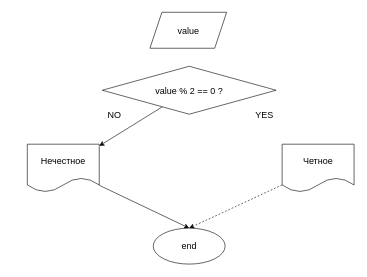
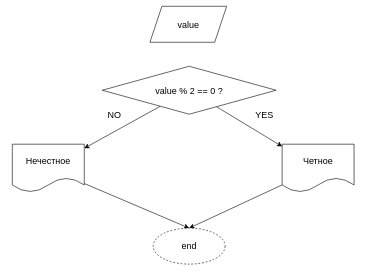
node "value": moved (188, 30) -> (188, 24)
edge "value % 2 == 0 ?" -> "Четное": added
node "Нечестное": moved (63, 168) -> (48, 168)
edge "Четное" -> "end": style dashed -> solid
node "end": style solid -> dashed
